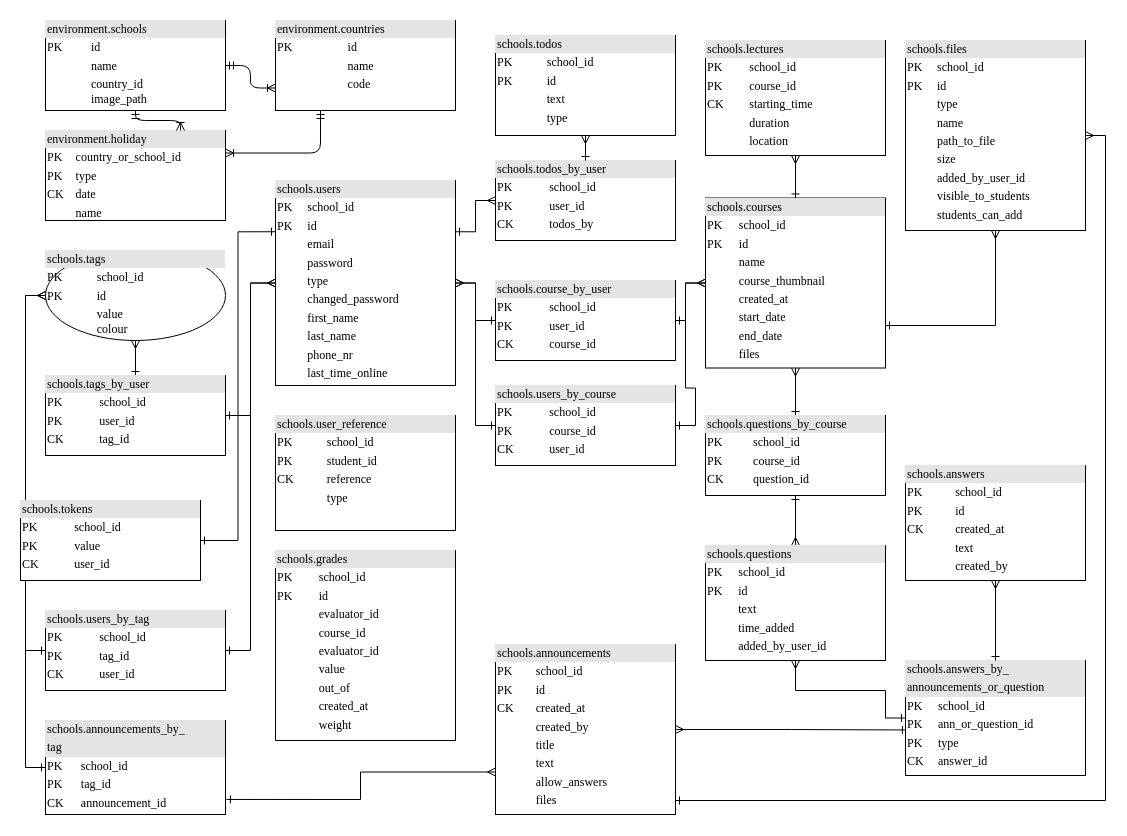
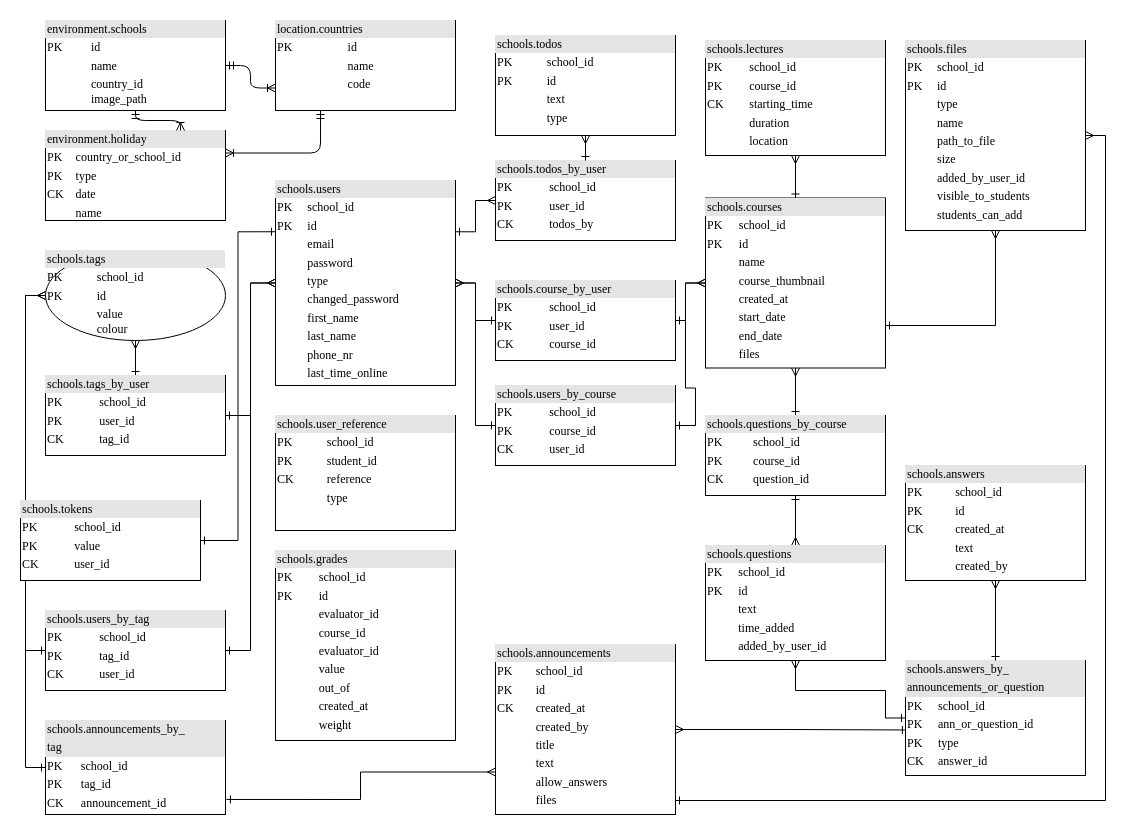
node "environment.countries PK id name code": label "environment.countries PK id name code" -> "location.countries PK id name code"
